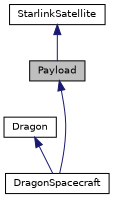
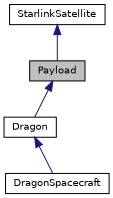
edge "DragonSpacecraft" -> "Payload": now "Dragon" -> "Payload"
